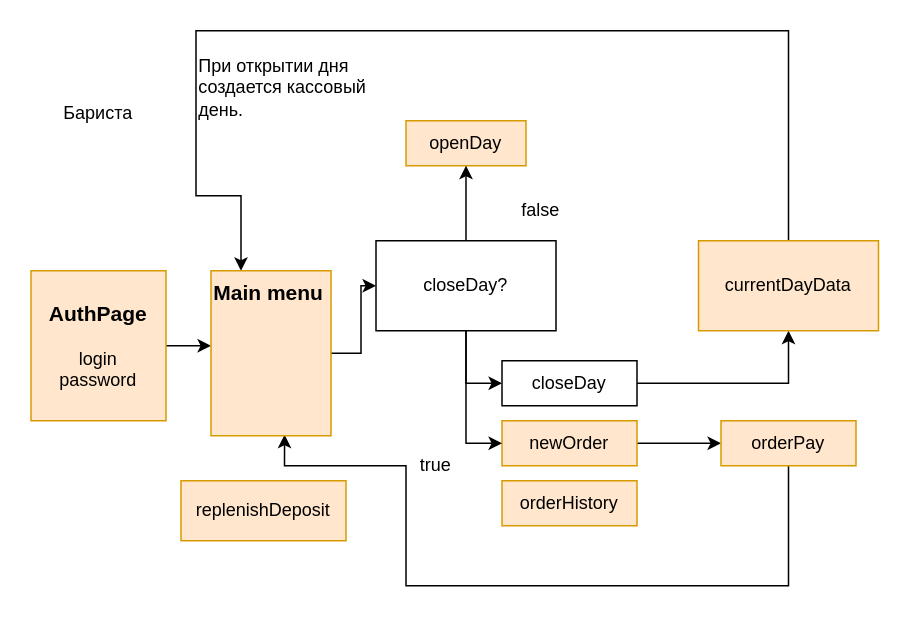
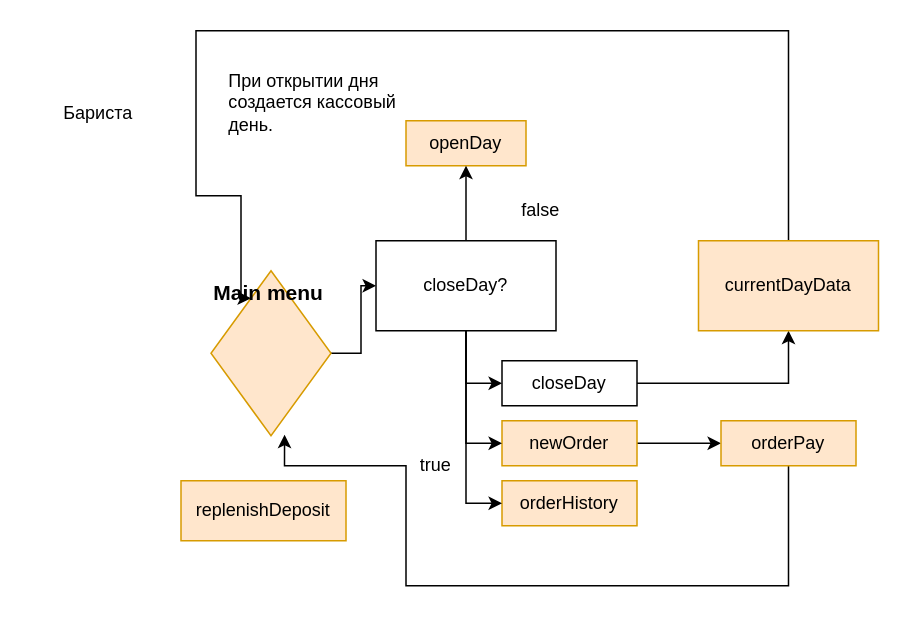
node "При открытии дня создается кассовый день.": moved (286, 83) -> (316, 98)
node "AuthPage login password": removed
edge "AuthPage login password" -> "Main menu": removed
node "Main menu": shape rectangle -> diamond
edge "closeDay?" -> "orderHistory": added
